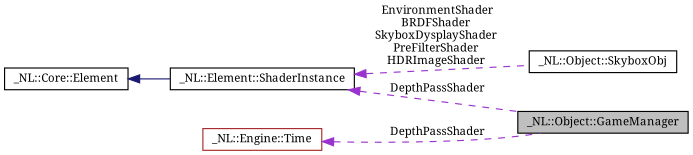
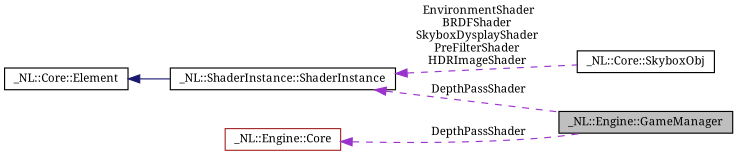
node "_NL::Object::SkyboxObj": label "_NL::Object::SkyboxObj" -> "_NL::Core::SkyboxObj"
node "_NL::Element::ShaderInstance": label "_NL::Element::ShaderInstance" -> "_NL::ShaderInstance::ShaderInstance"
node "_NL::Object::GameManager": label "_NL::Object::GameManager" -> "_NL::Engine::GameManager"
node "_NL::Engine::Time": label "_NL::Engine::Time" -> "_NL::Engine::Core"
